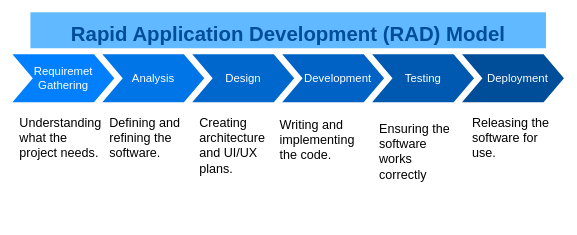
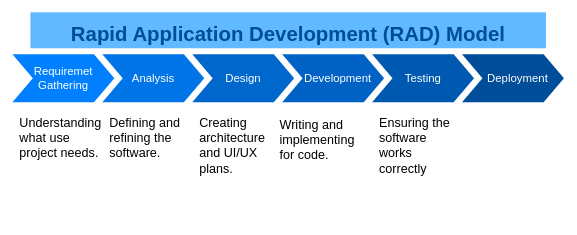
node "Understanding what the project needs.": label "Understanding what the project needs." -> "Understanding what use project needs."
node "Writing and implementing the code.": label "Writing and implementing the code." -> "Writing and implementing for code."
node "Releasing the software for use.": removed
node "Ensuring the software works correctly": moved (420, 161) -> (420, 155)
